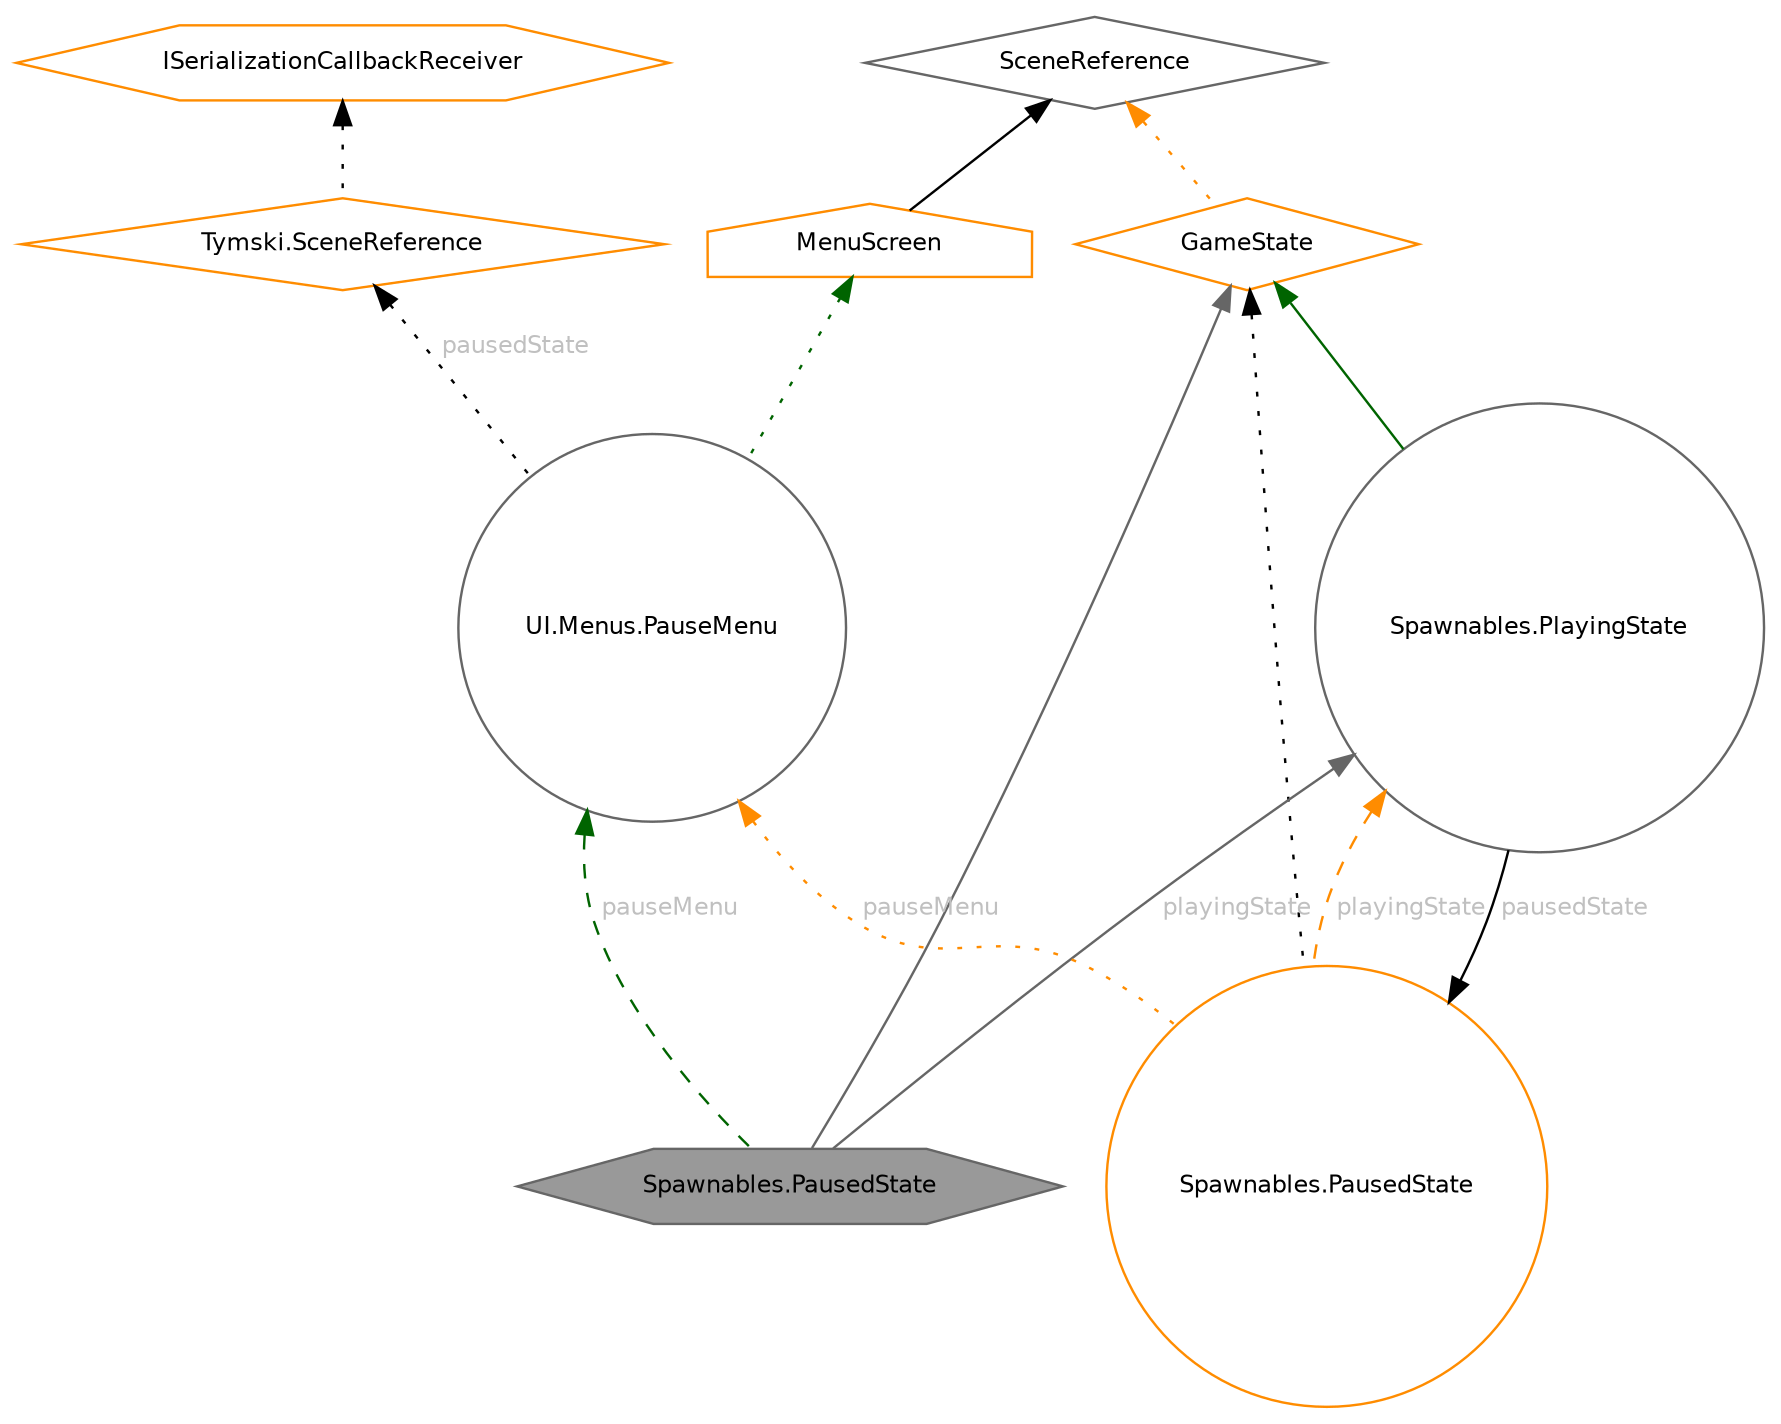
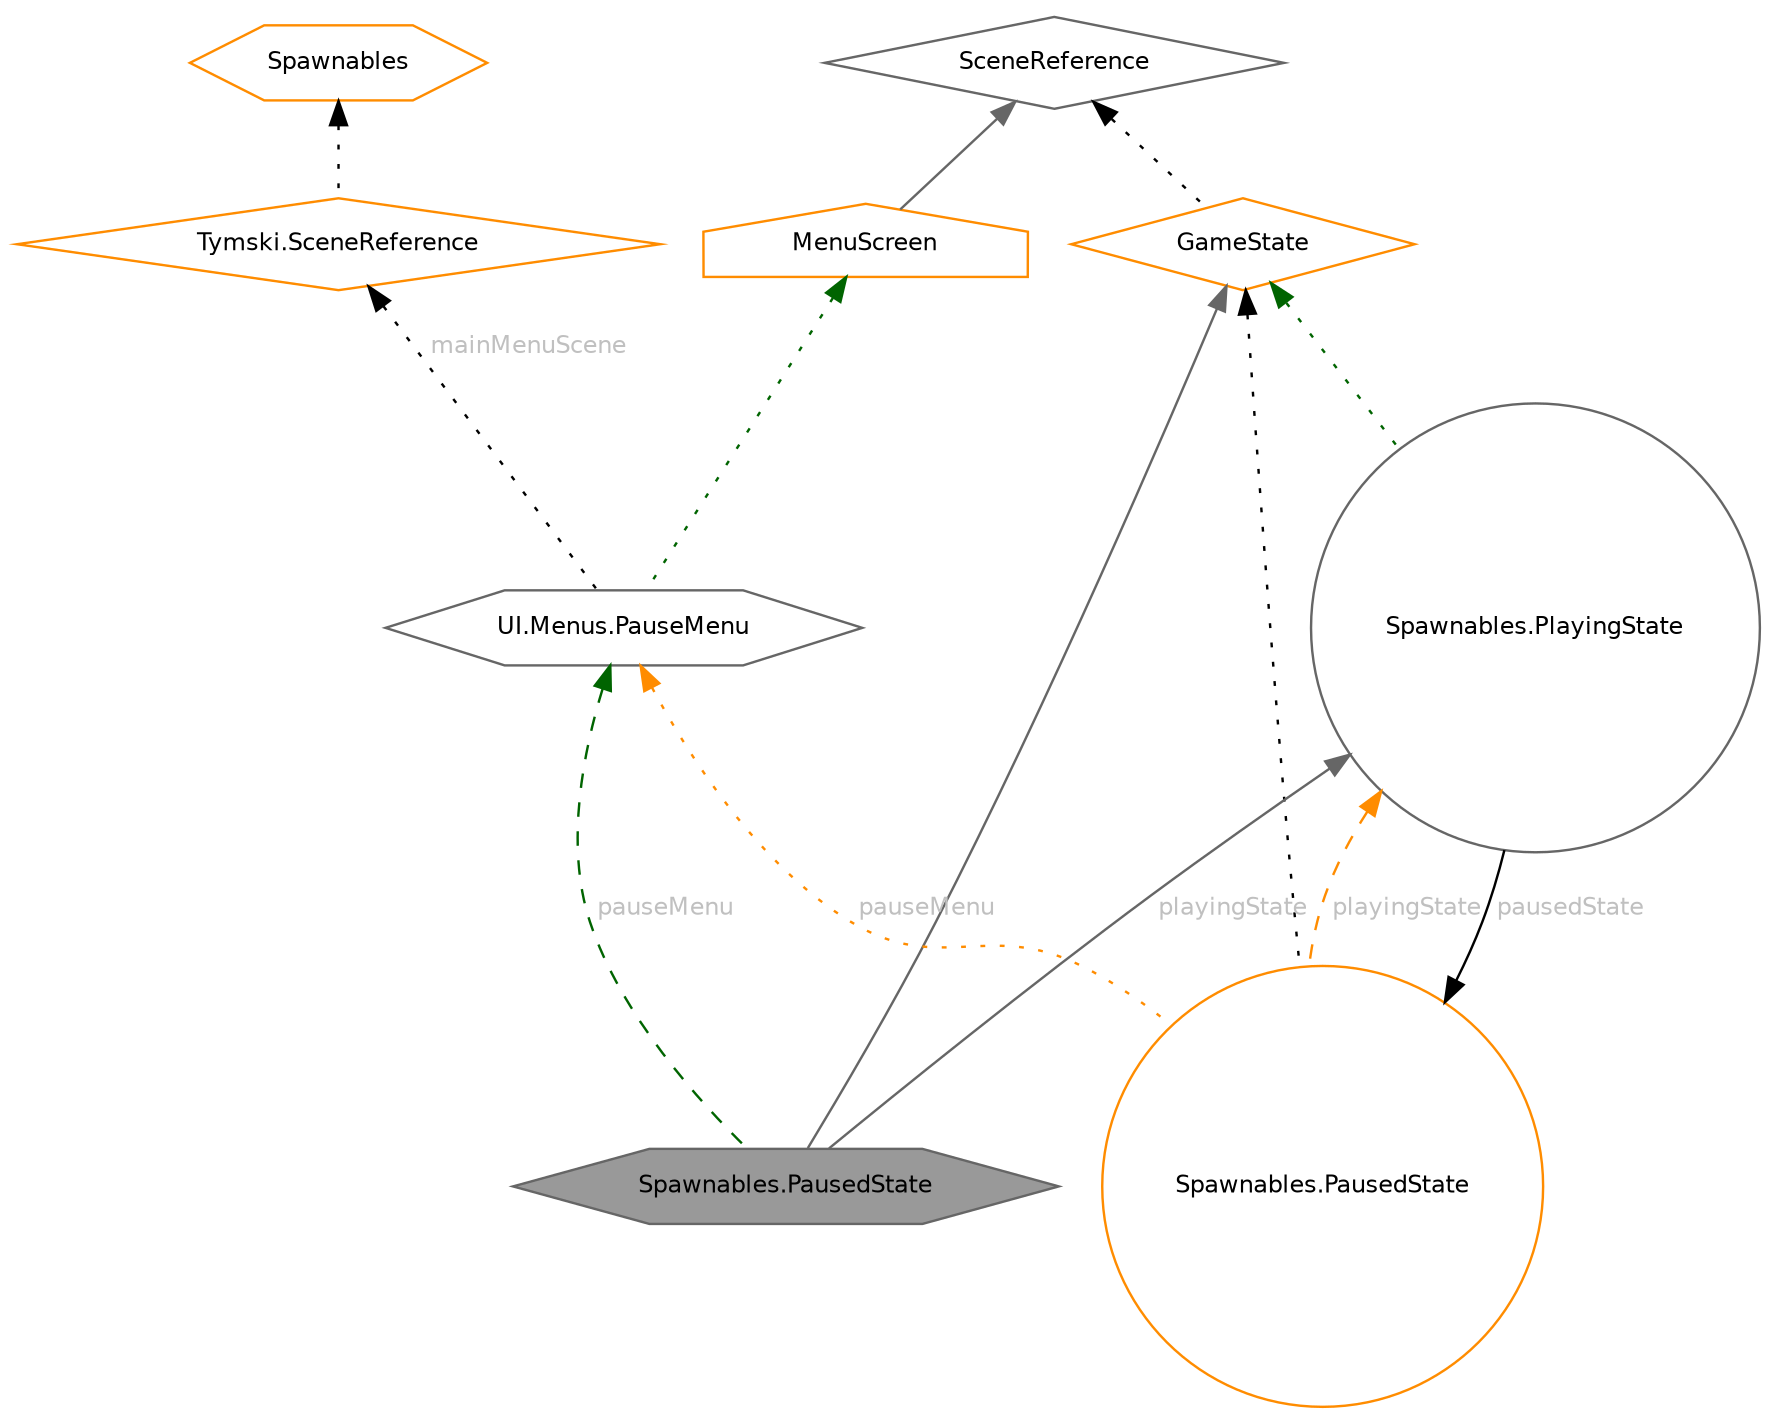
node "ISerializationCallbackReceiver": label "ISerializationCallbackReceiver" -> "Spawnables"
edge "MenuScreen" -> "SceneReference": color black -> gray40
edge "GameState" -> "SceneReference": color darkorange -> black
edge "UI.Menus.PauseMenu" -> "Tymski.SceneReference": label " pausedState" -> " mainMenuScene"
edge "Spawnables.PlayingState" -> "GameState": style solid -> dotted
node "UI.Menus.PauseMenu": shape circle -> hexagon
